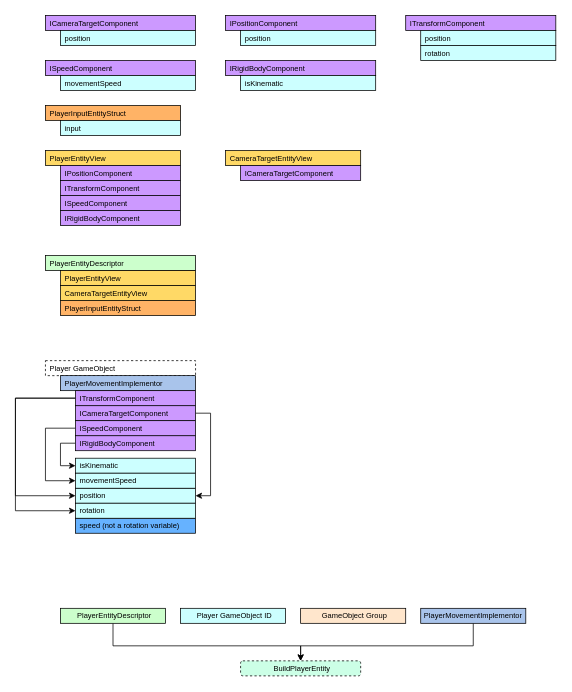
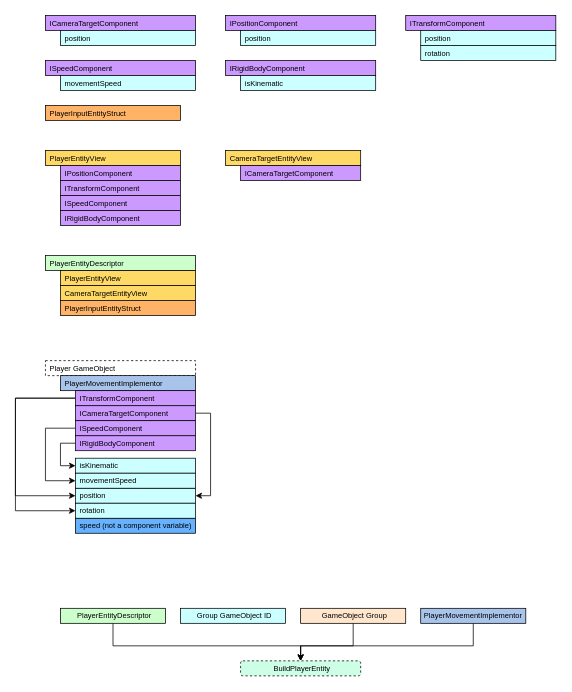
node "input": removed
node "speed (not a rotation variable)": label "speed (not a rotation variable)" -> "speed (not a component variable)"
node "Player GameObject ID": label "Player GameObject ID" -> "Group GameObject ID"
edge "GameObject Group" -> "BuildPlayerEntity": added
